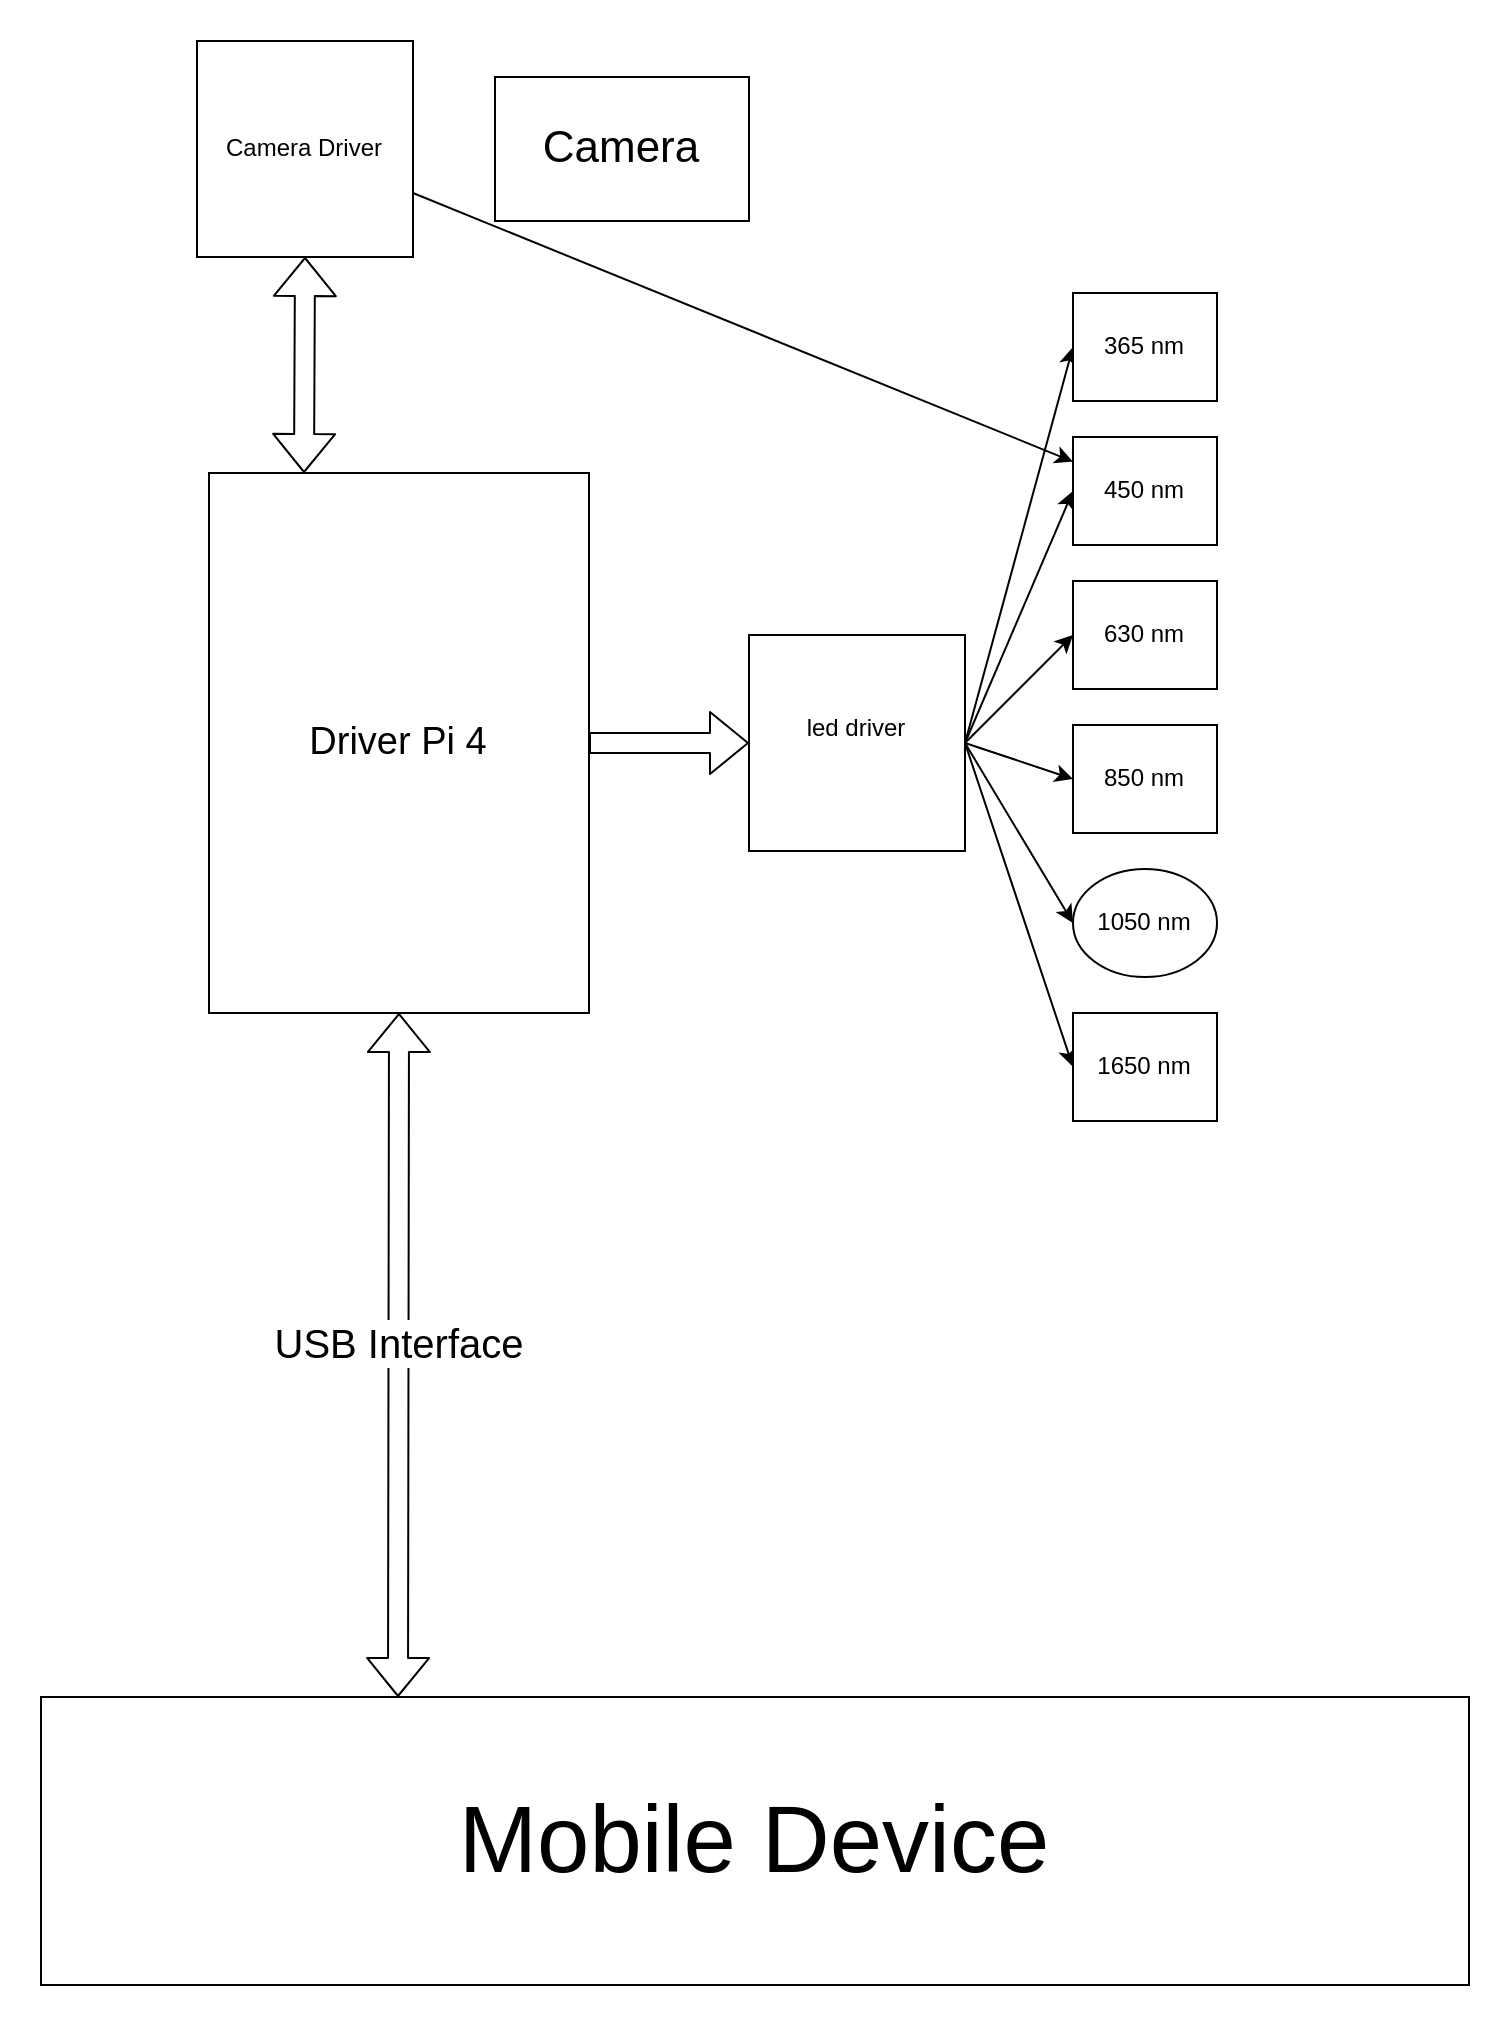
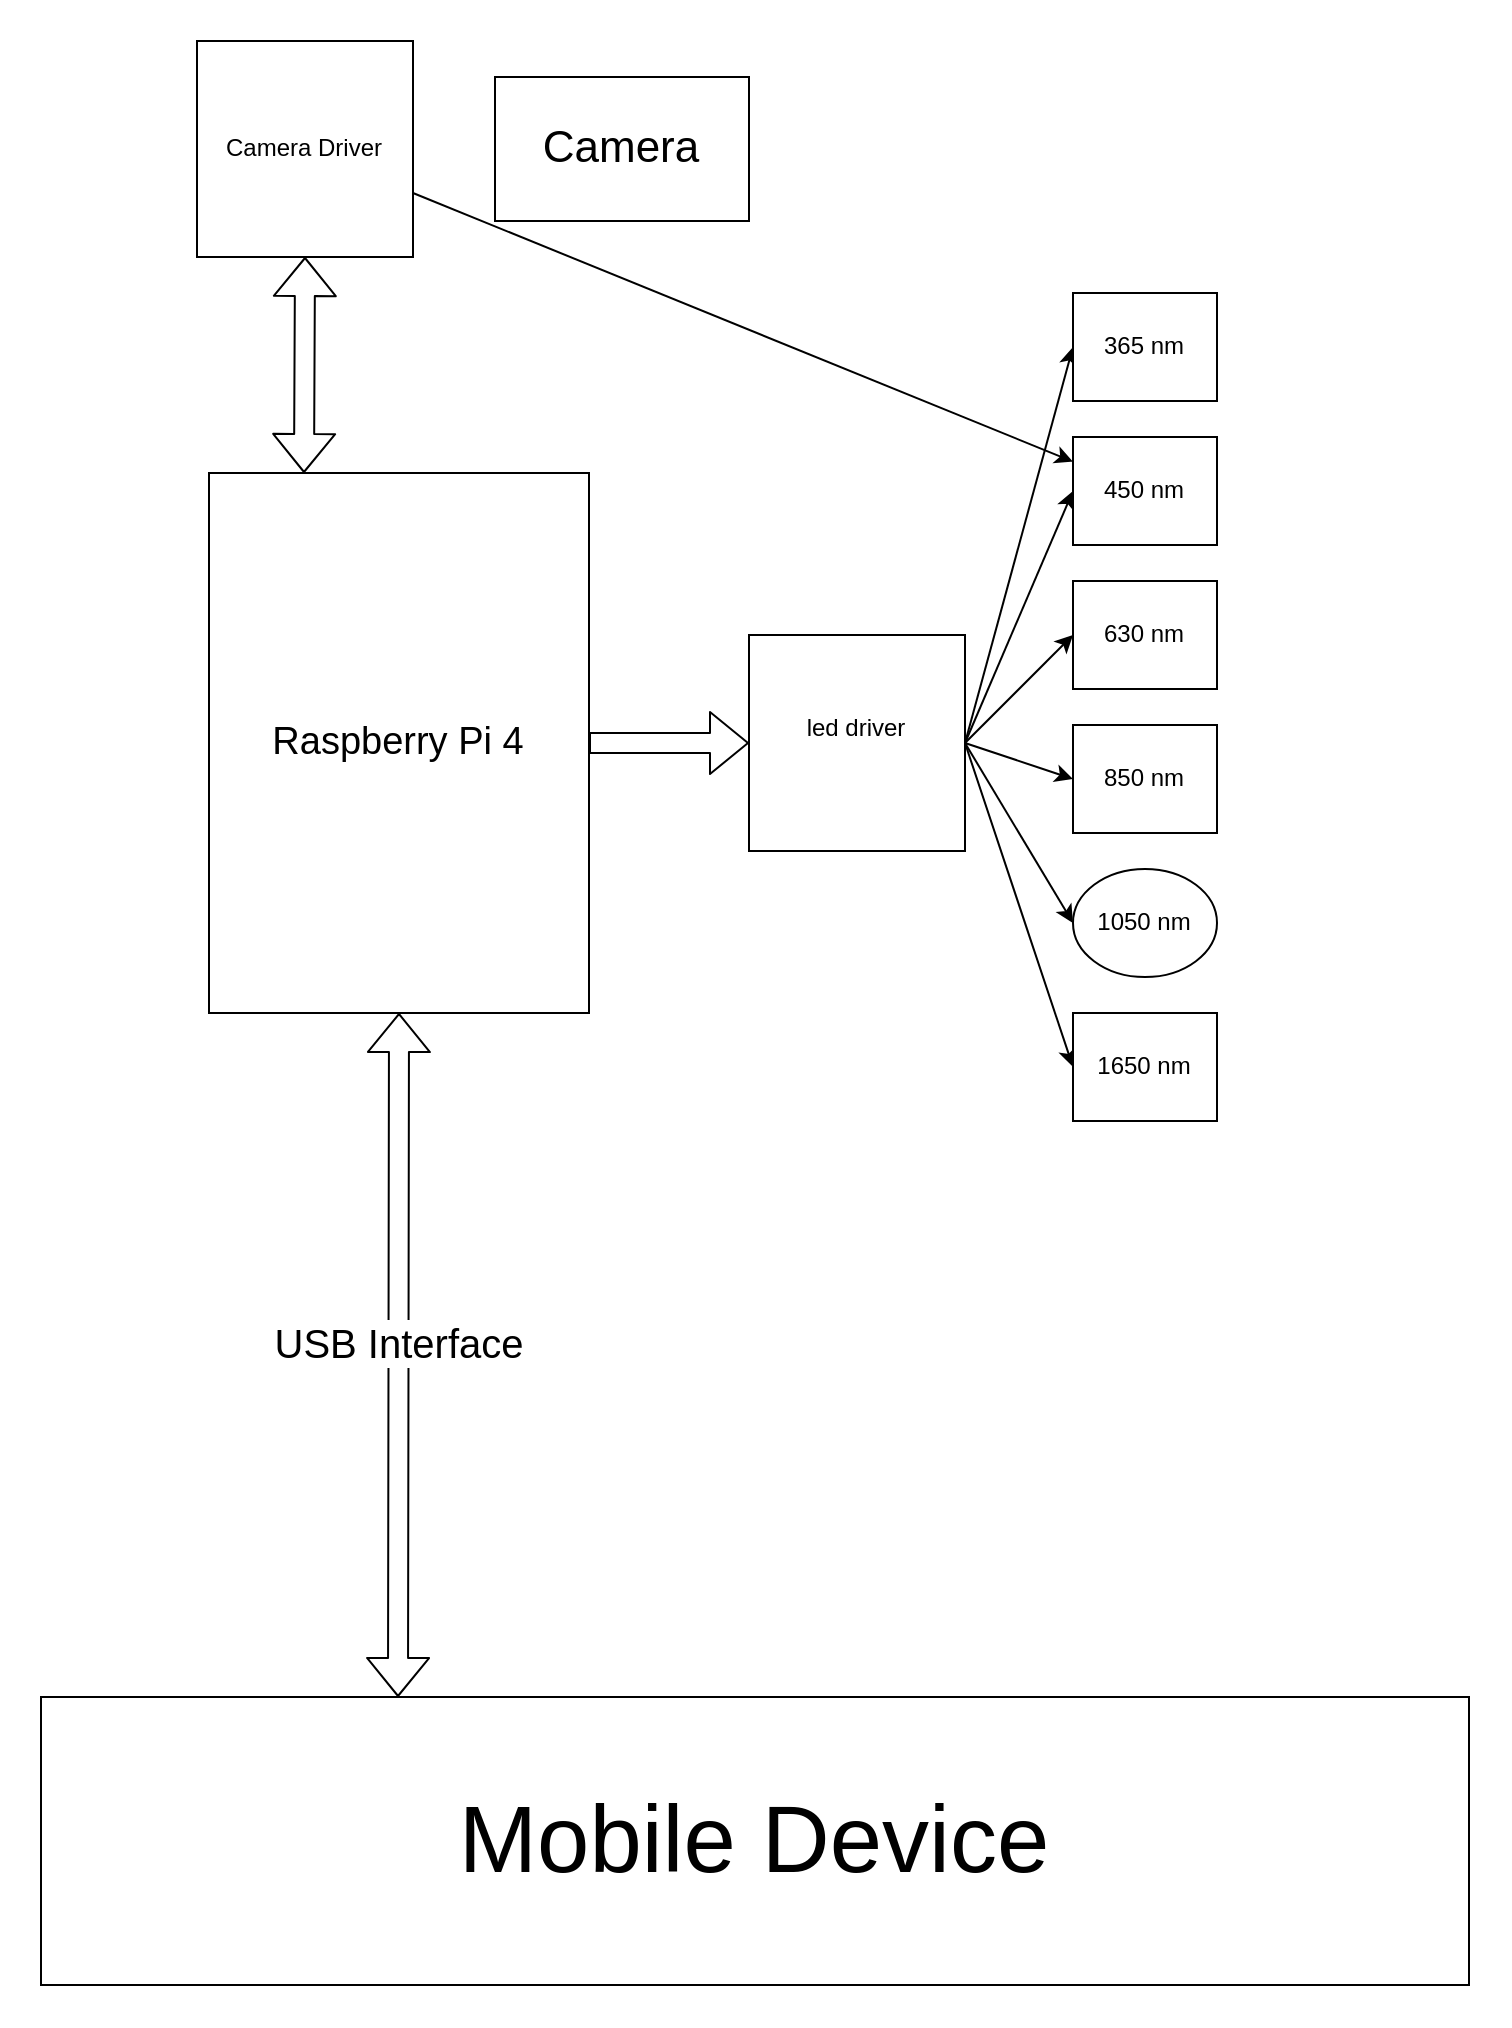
node "Driver Pi 4": label "Driver Pi 4" -> "Raspberry Pi 4"
